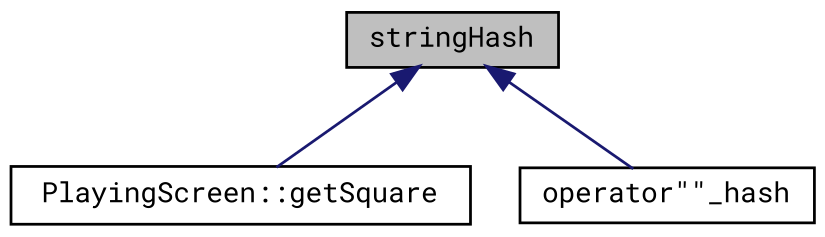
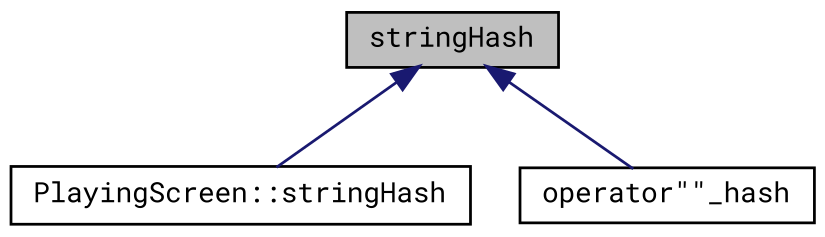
node "PlayingScreen::getSquare": label "PlayingScreen::getSquare" -> "PlayingScreen::stringHash"
